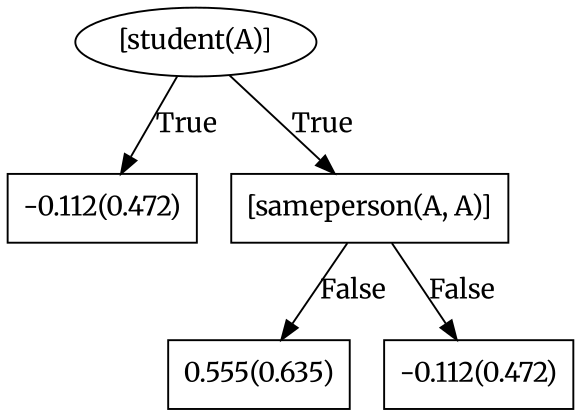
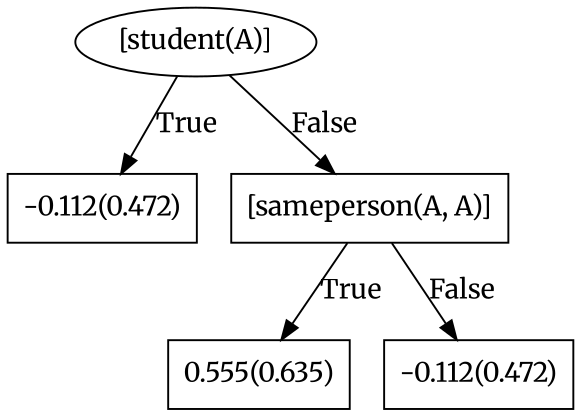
edge "[student(A)]" -> "[sameperson(A, A)]": label "True" -> "False"
edge "[sameperson(A, A)]" -> "0.555(0.635)": label "False" -> "True"
